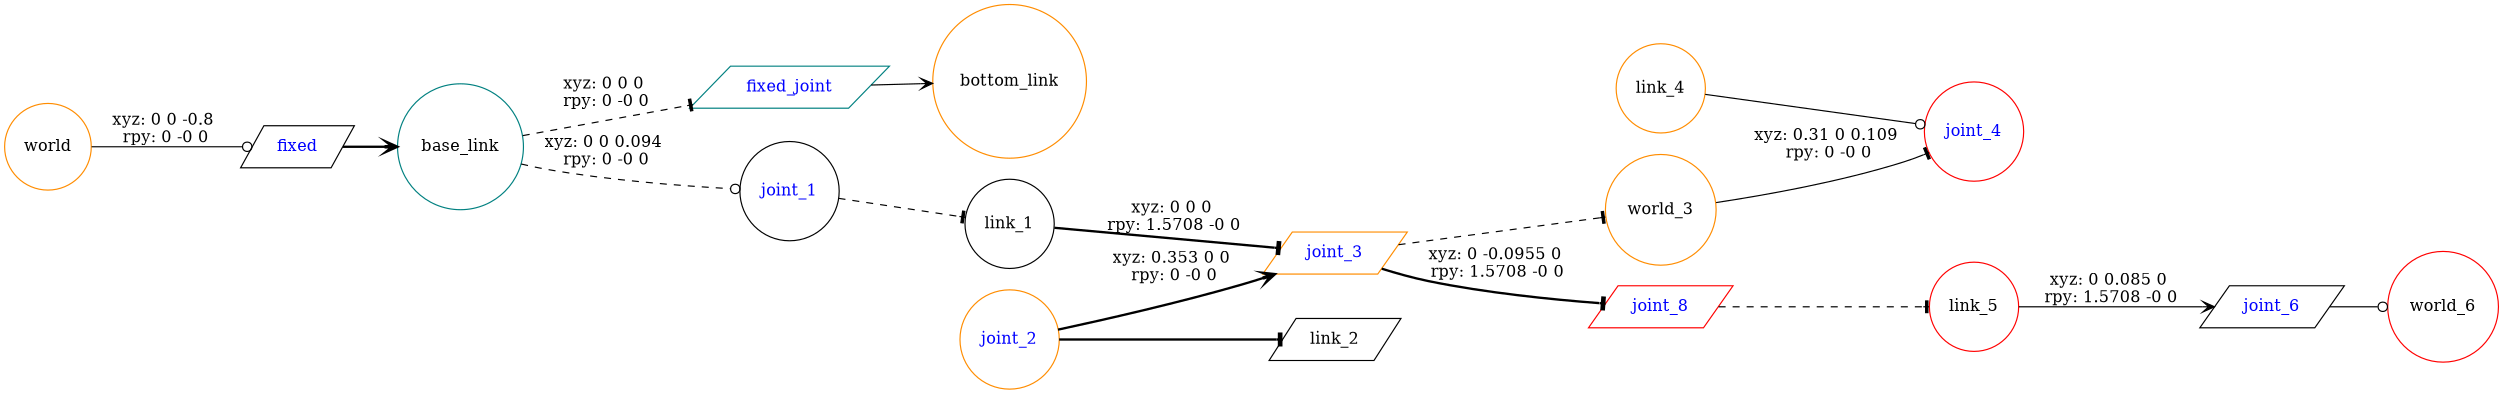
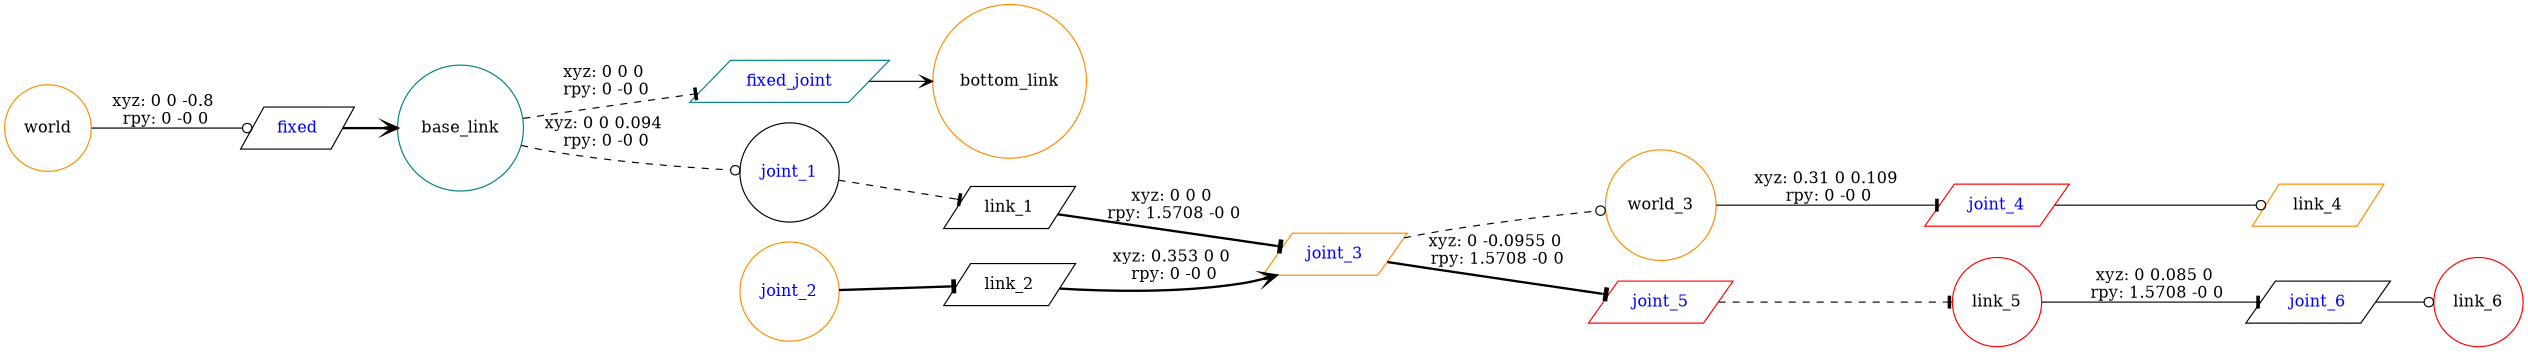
node "link_4": shape circle -> parallelogram
edge "link_4" -> "joint_4": reversed
node "joint_4": shape circle -> parallelogram
node "link_1": shape circle -> parallelogram
edge "joint_3" -> "world_3": arrowhead tee -> odot
edge "joint_2" -> "joint_3": now "link_2" -> "joint_3"
node "joint_8": label "joint_8" -> "joint_5"
edge "link_5" -> "joint_6": arrowhead vee -> tee
node "world_6": label "world_6" -> "link_6"
